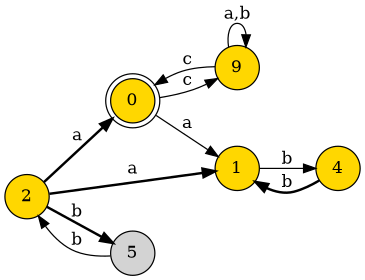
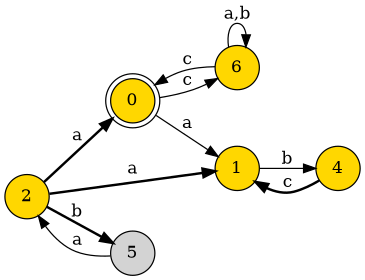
node "9": label "9" -> "6"
edge "4" -> "1": label "b" -> "c"
edge "5" -> "2": label "b" -> "a"
